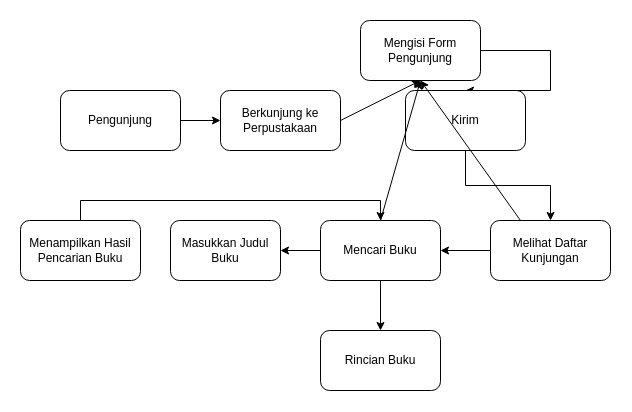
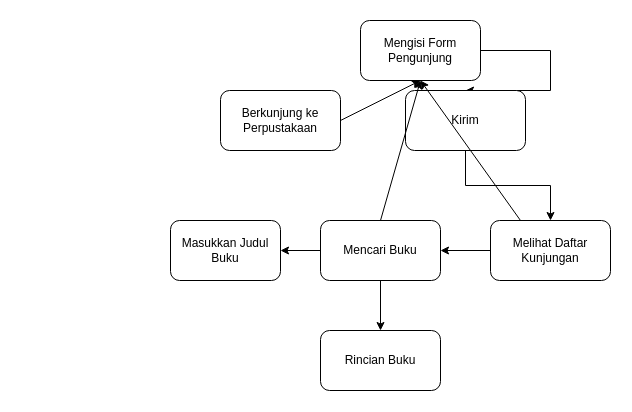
node "Pengunjung": removed
edge "Pengunjung" -> "Berkunjung ke Perpustakaan": removed
edge "Menampilkan Hasil Pencarian Buku" -> "Mencari Buku": removed
node "Menampilkan Hasil Pencarian Buku": removed
